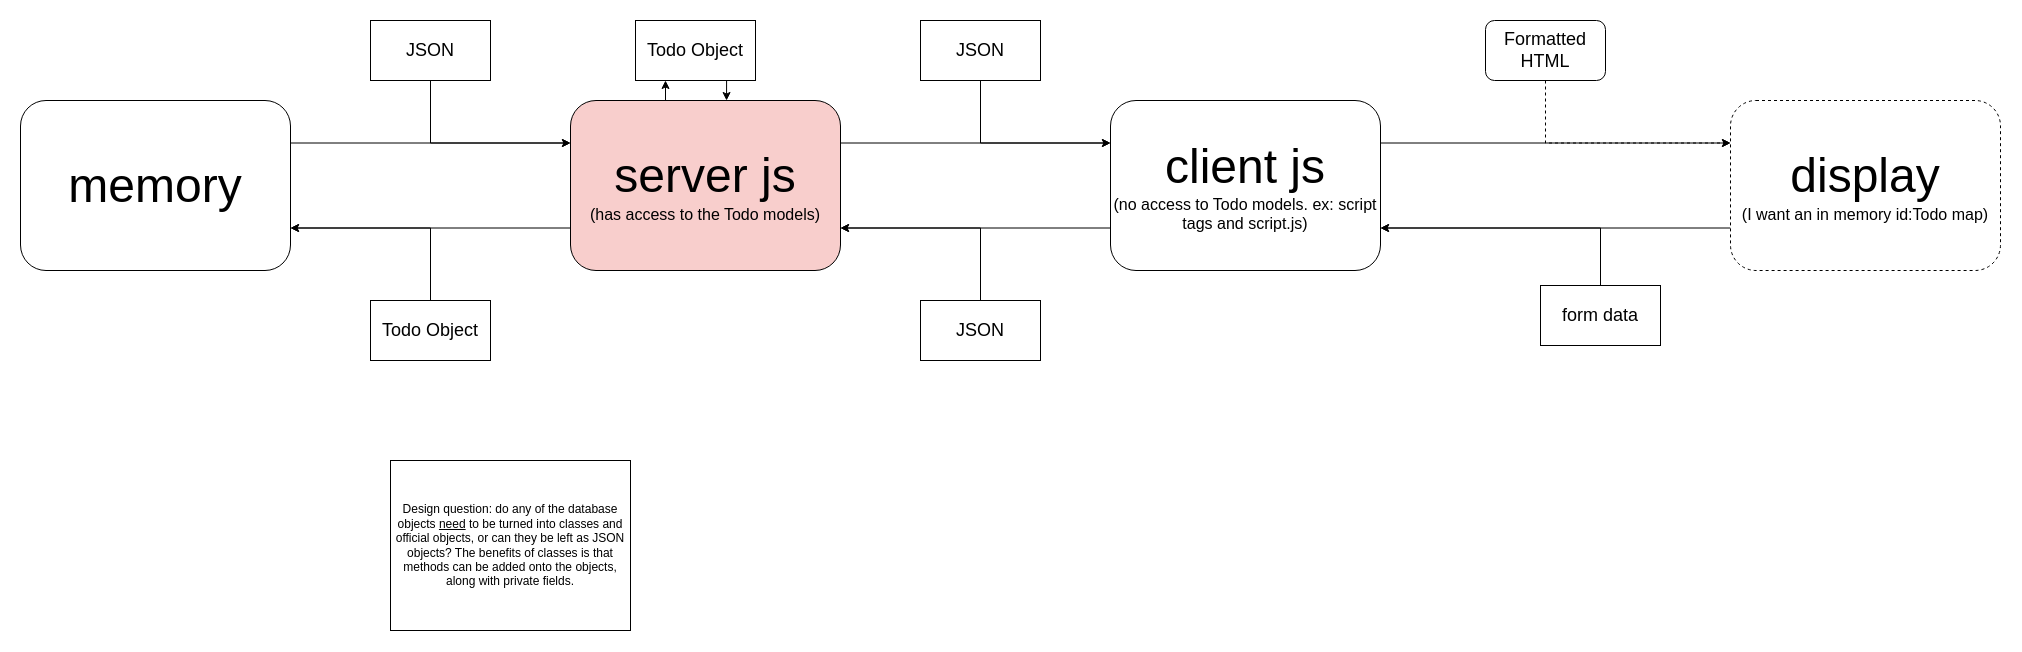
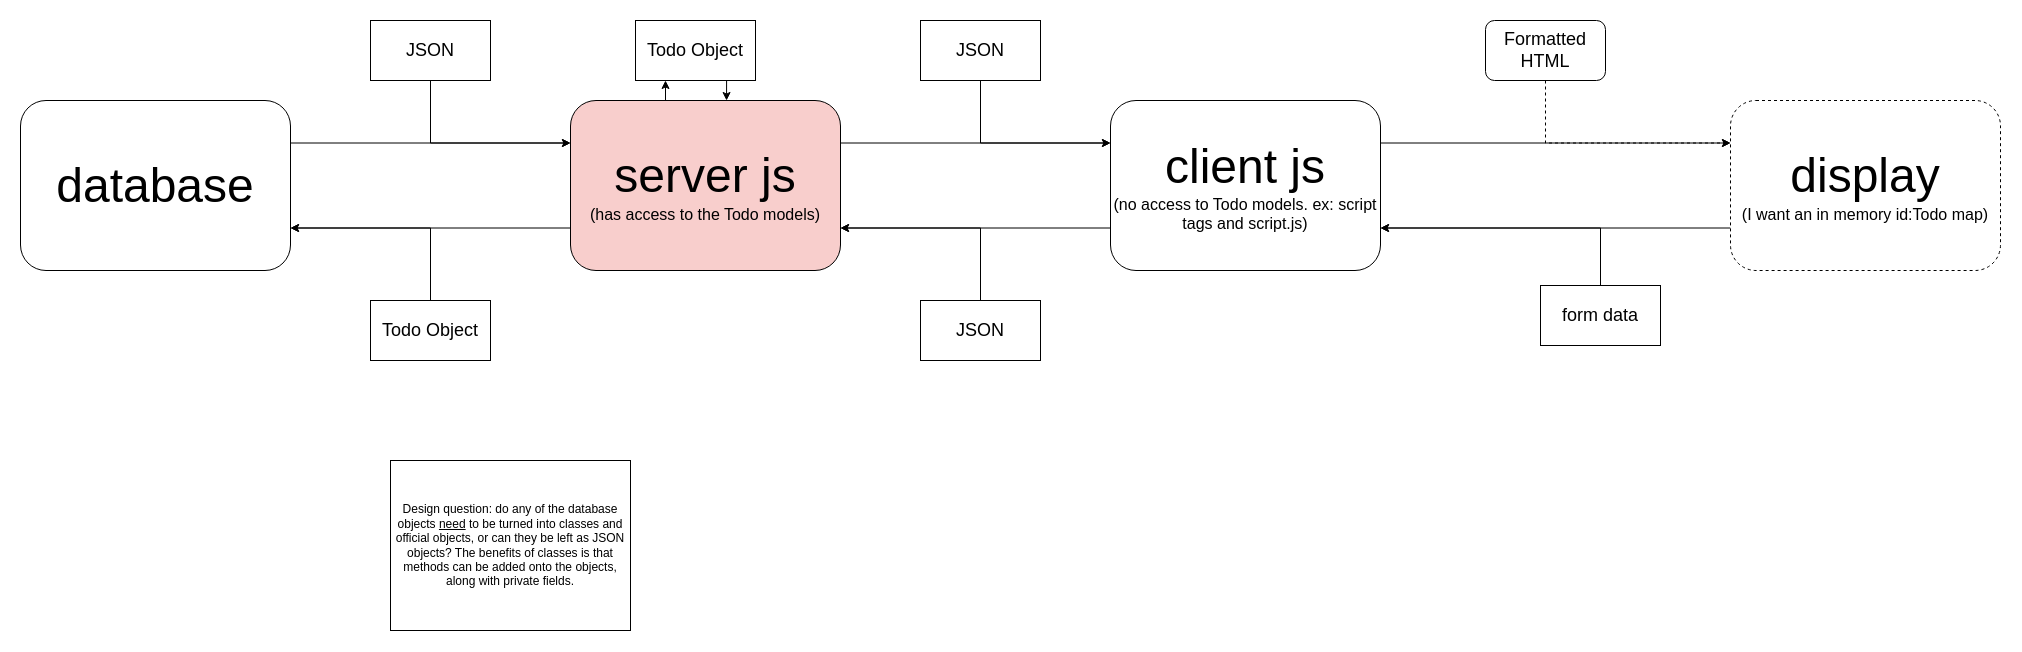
node "memory": label "memory" -> "database"
